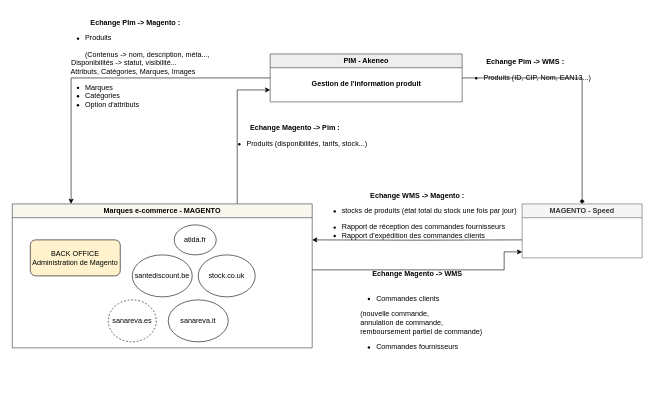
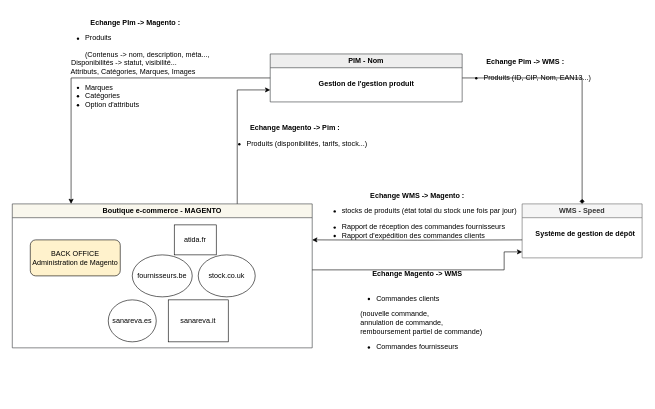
node "PIM - Akeneo": label "PIM - Akeneo" -> "PIM - Nom"
node "Gestion de l'information produit": label "Gestion de l'information produit" -> "Gestion de l'gestion produit"
node "Marques e-commerce - MAGENTO": label "Marques e-commerce - MAGENTO" -> "Boutique e-commerce - MAGENTO"
node "MAGENTO - Speed": label "MAGENTO - Speed" -> "WMS - Speed"
node "Système de gestion de dépôt": added
node "atida.fr": shape ellipse -> rectangle
node "santediscount.be": label "santediscount.be" -> "fournisseurs.be"
node "sanareva.es": style dashed -> solid
node "sanareva.it": shape ellipse -> rectangle
